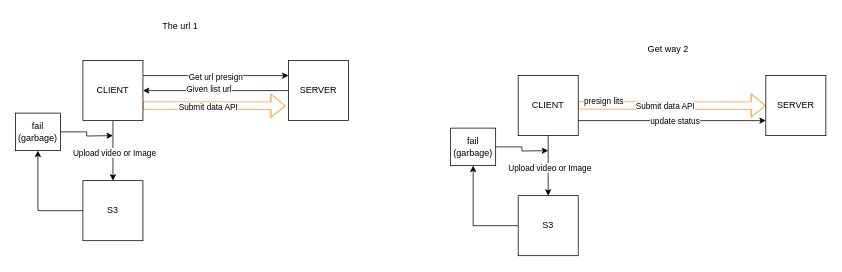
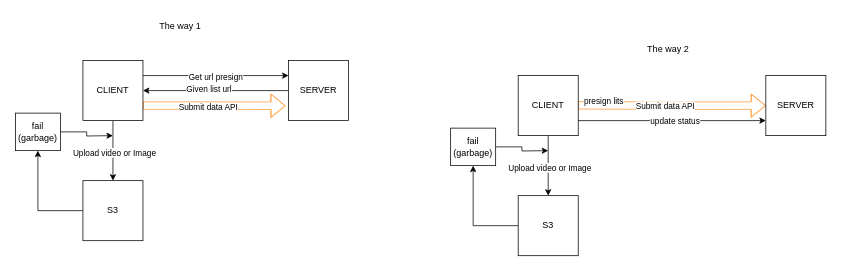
node "The url 1": label "The url 1" -> "The way 1"
node "Get way 2": label "Get way 2" -> "The way 2"
